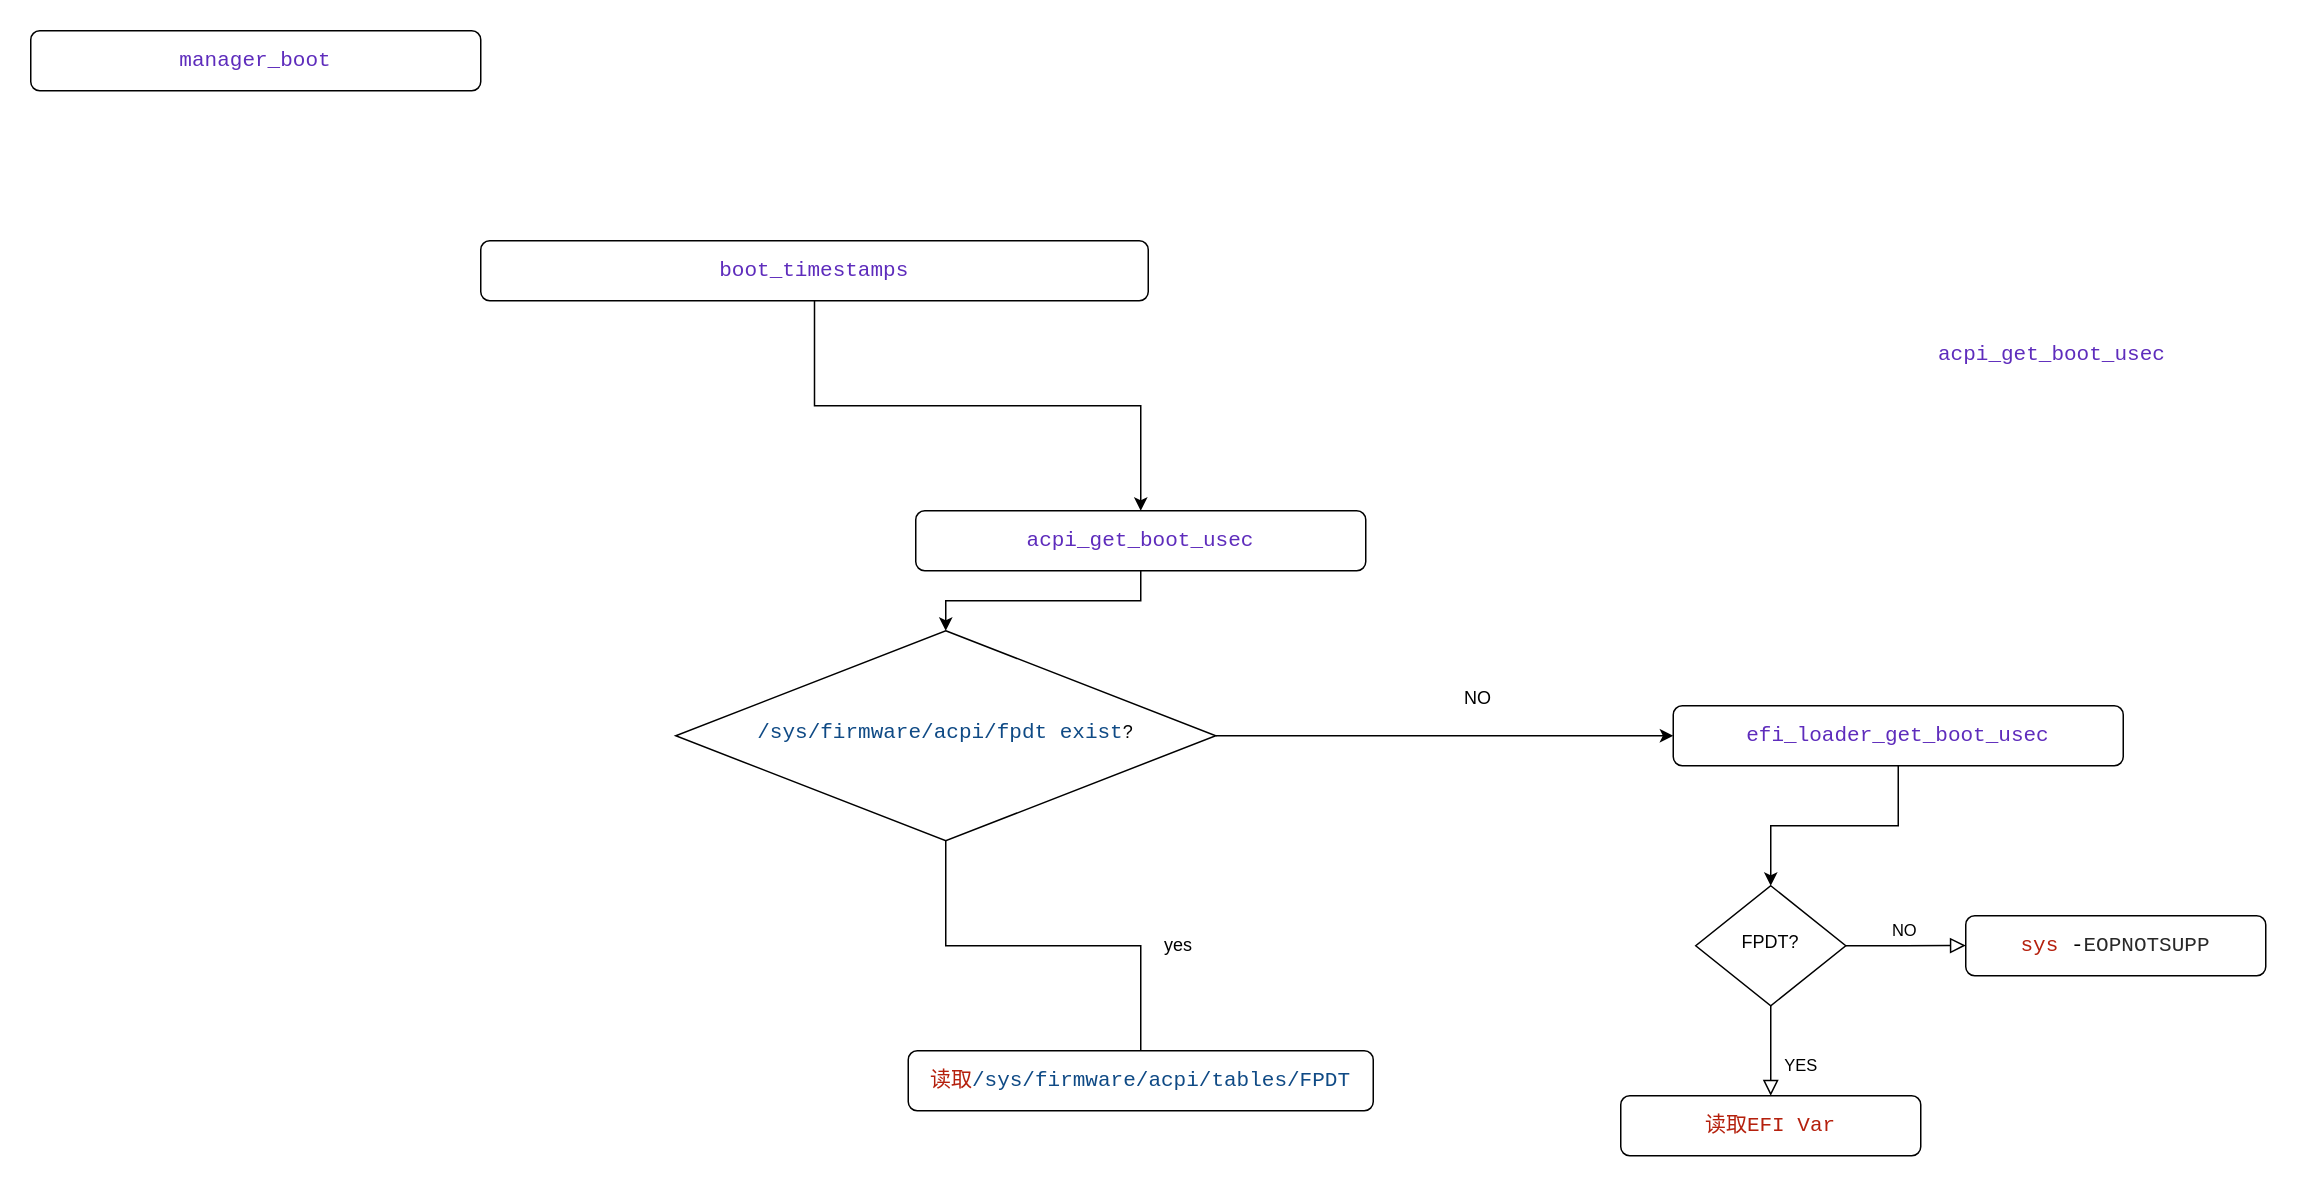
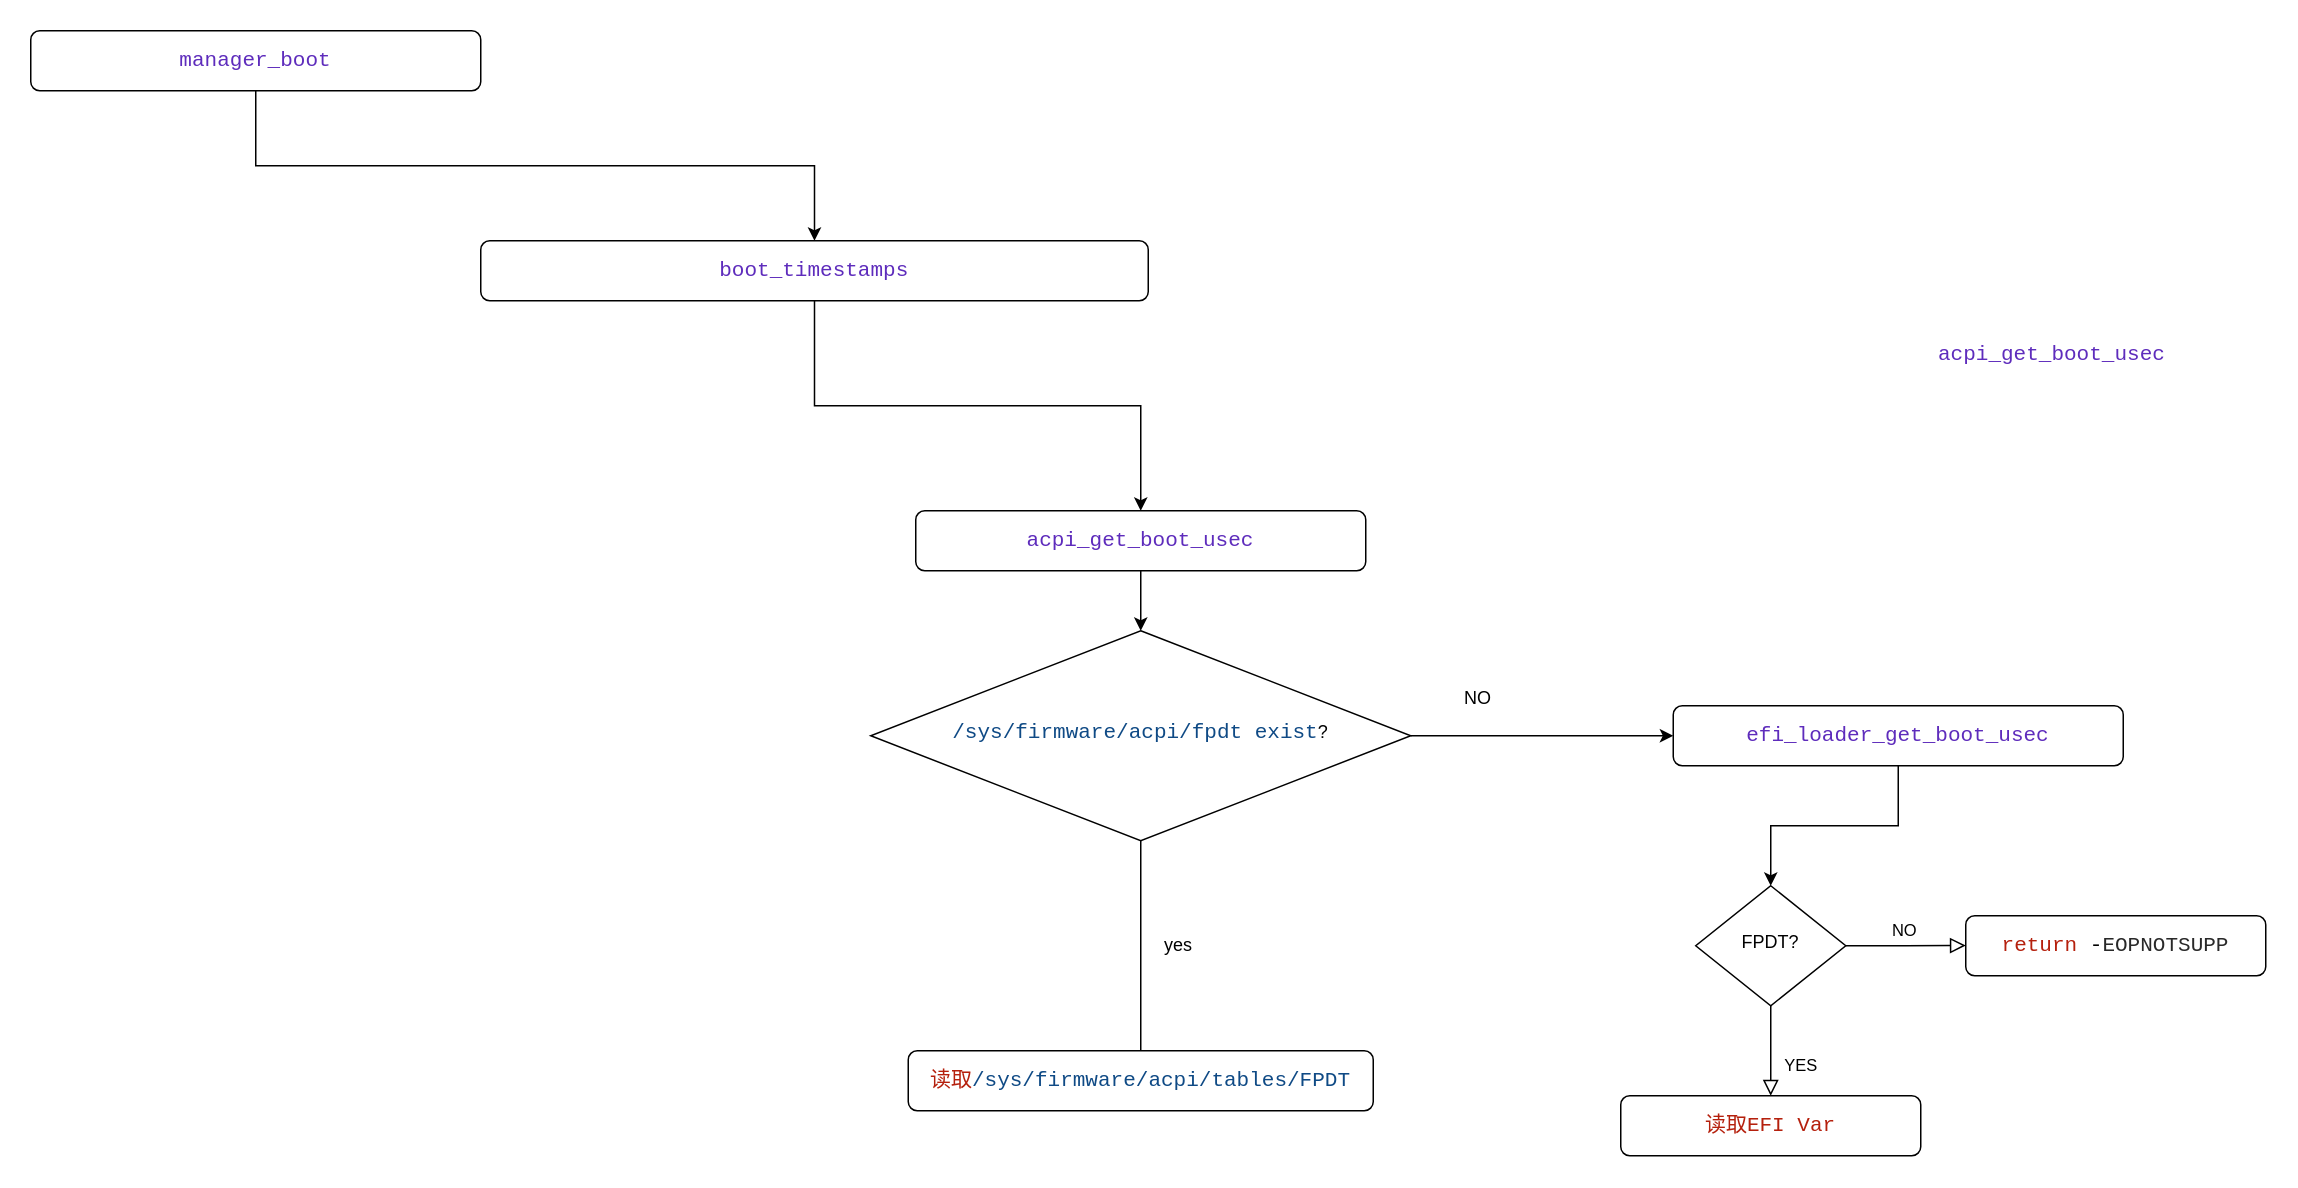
edge "manager_boot" -> "boot_timestamps": added
node "/sys/firmware/acpi/fpdt exist?": moved (946, 736) -> (1141, 736)
node "sys -EOPNOTSUPP": label "sys -EOPNOTSUPP" -> "return -EOPNOTSUPP"
